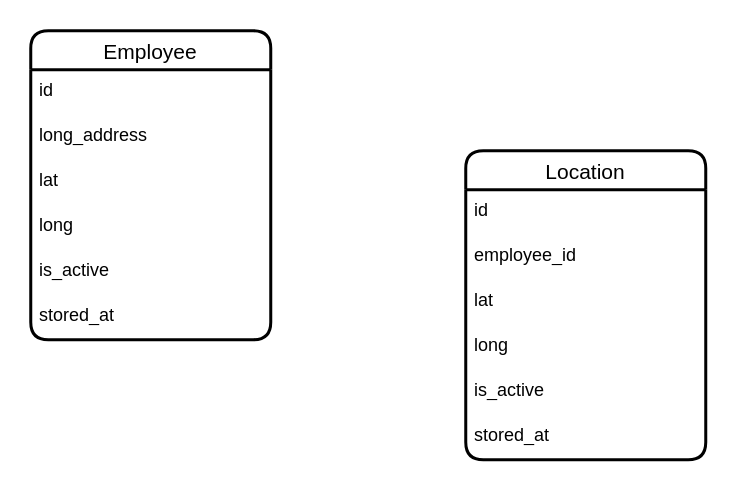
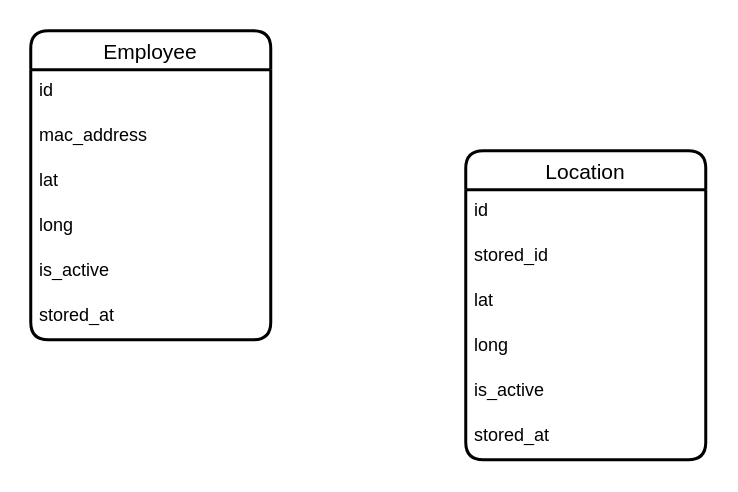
node "long_address": label "long_address" -> "mac_address"
node "employee_id": label "employee_id" -> "stored_id"
